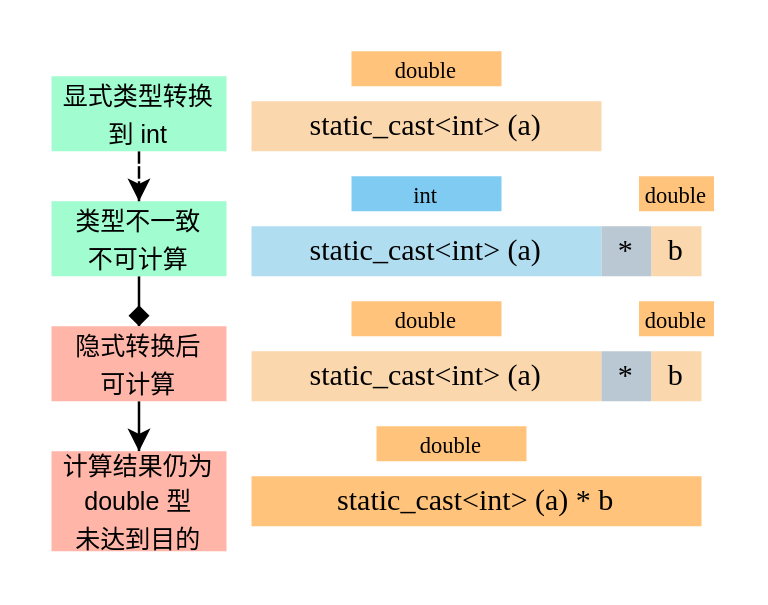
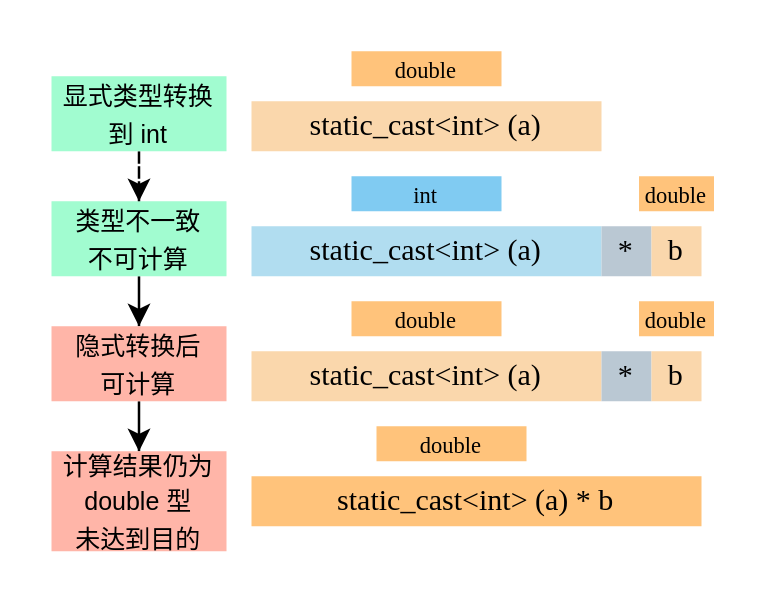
edge "类型不一致 不可计算" -> "隐式转换后 可计算": arrowhead diamond -> classic
